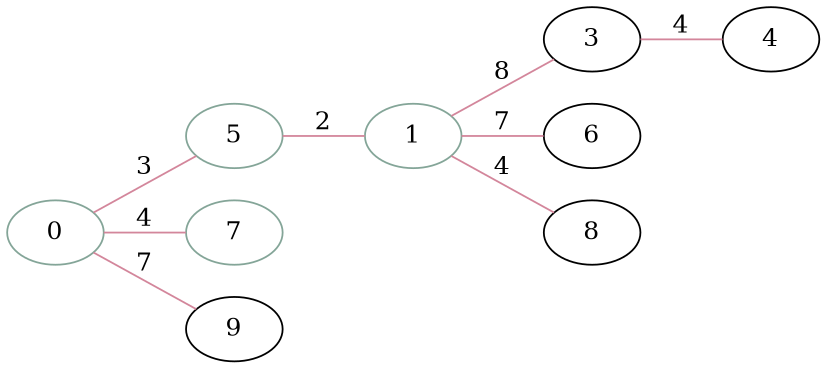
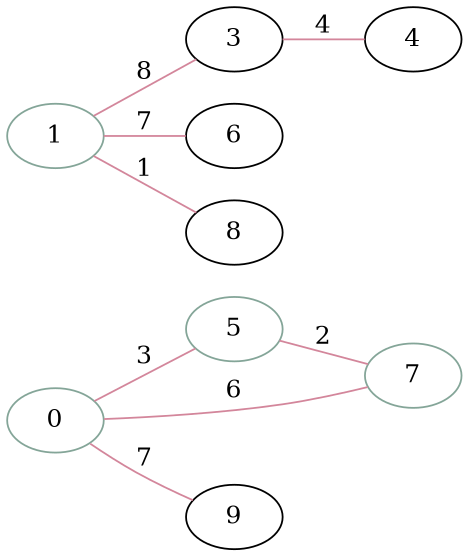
edge "5" -- "1": now "5" -- "7"
edge "1" -- "8": label "4" -> "1"
edge "0" -- "7": label "4" -> "6"
